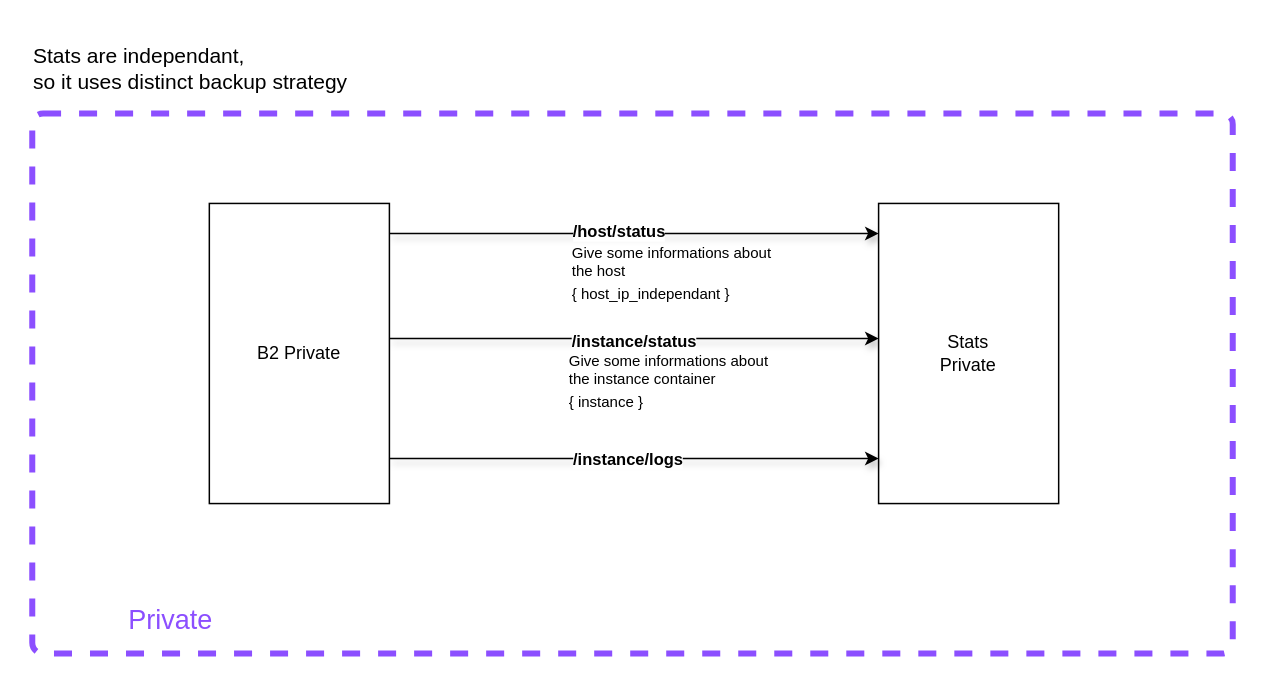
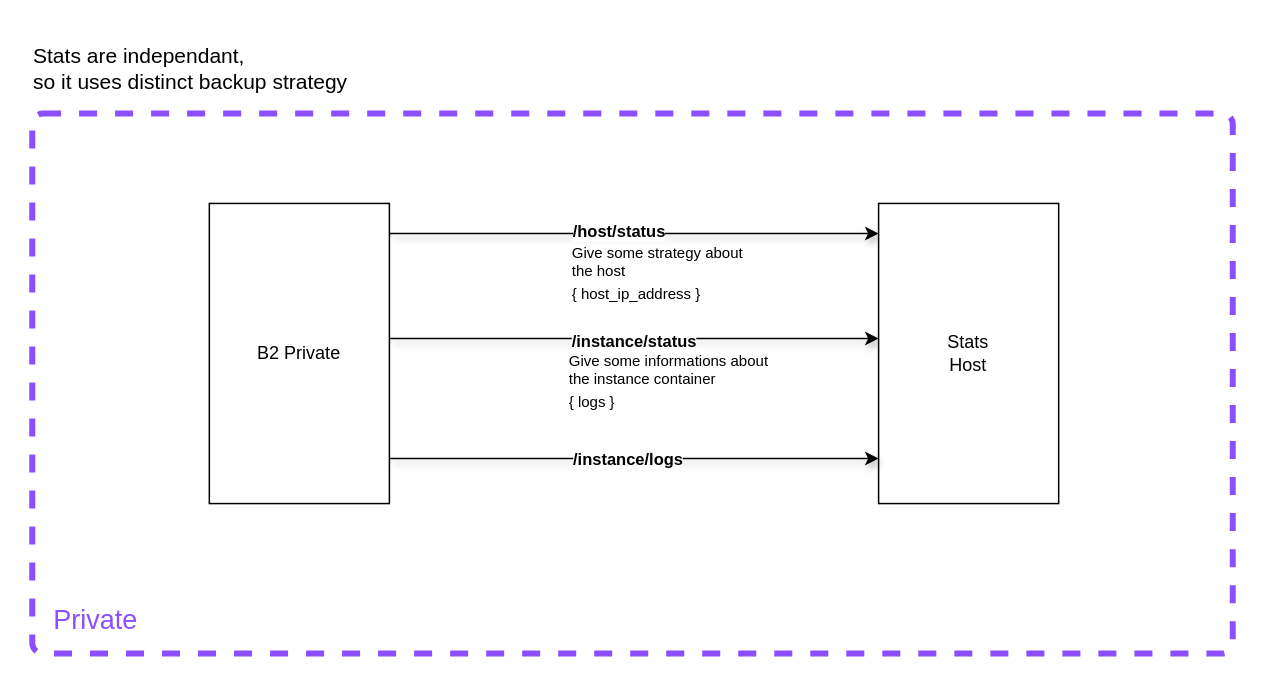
node "Give some informations about the host": label "Give some informations about the host" -> "Give some strategy about the host"
node "{ host_ip_independant }": label "{ host_ip_independant }" -> "{ host_ip_address }"
node "Stats Private": label "Stats Private" -> "Stats Host"
node "{ instance }": label "{ instance }" -> "{ logs }"
node "Private": moved (170, 620) -> (95, 620)
